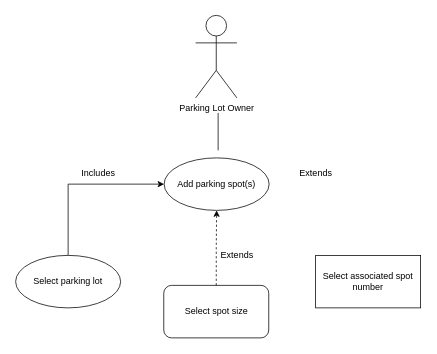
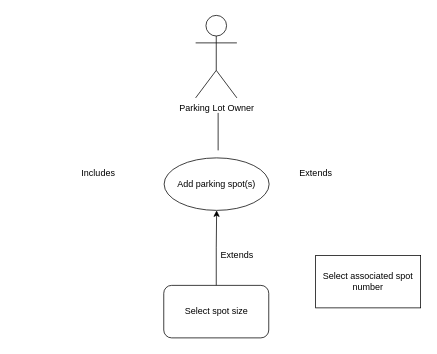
edge "Select parking lot" -> "Add parking spot(s)": removed
edge "Select spot size" -> "Add parking spot(s)": style dashed -> solid
node "Select parking lot": removed
